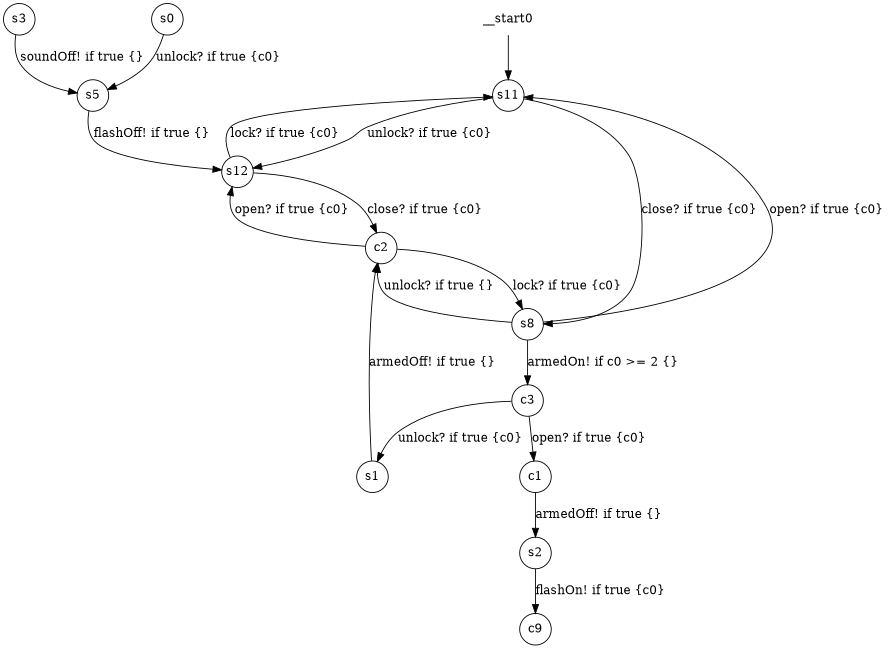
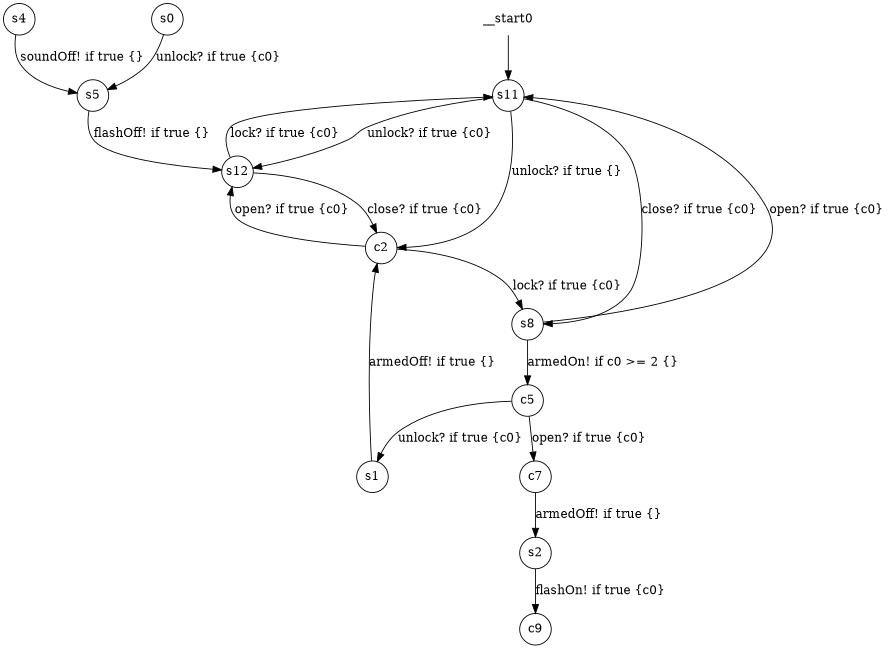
node "s3": label "s3" -> "s4"
edge "s8" -> "c2": now "s11" -> "c2"
node "c3": label "c3" -> "c5"
node "c1": label "c1" -> "c7"
